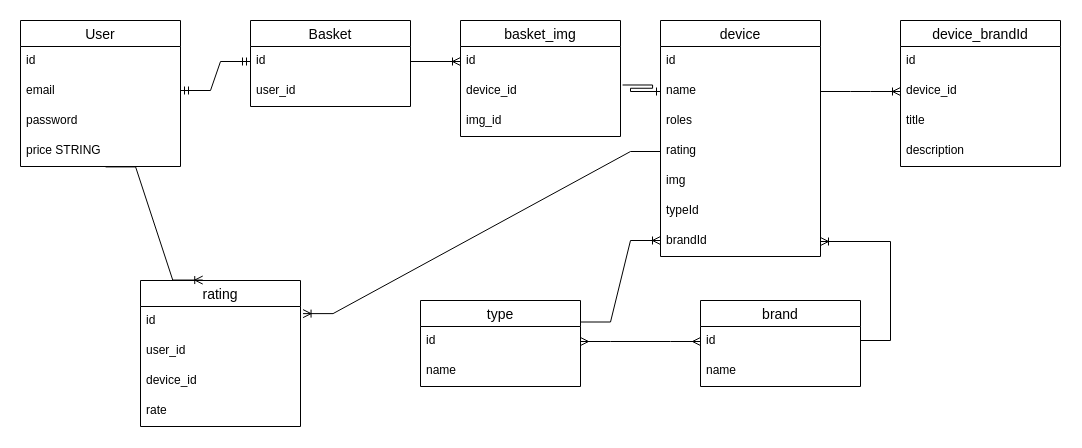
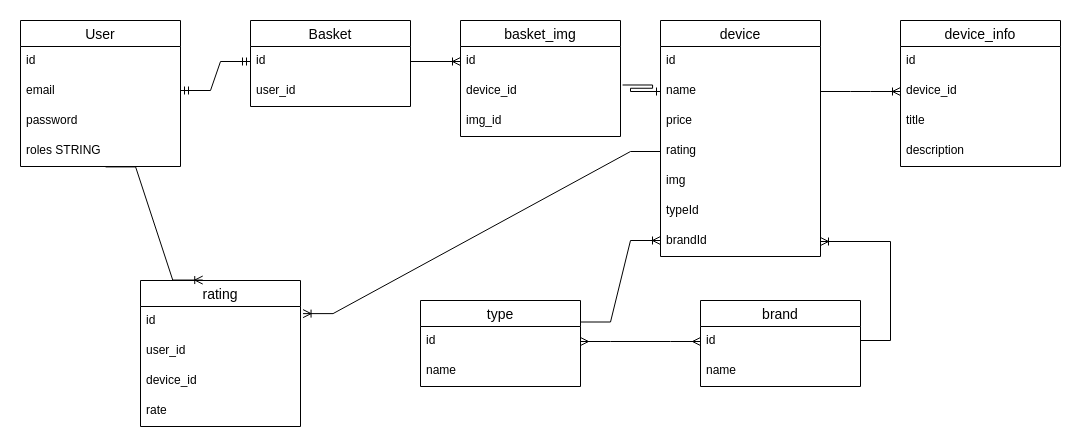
node "device_brandId": label "device_brandId" -> "device_info"
node "roles": label "roles" -> "price"
node "price STRING": label "price STRING" -> "roles STRING"
